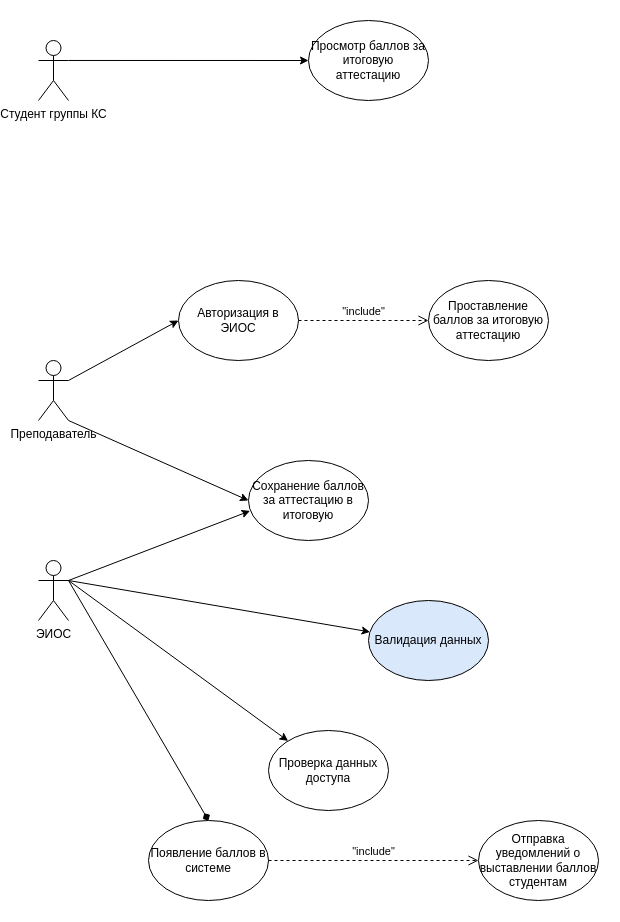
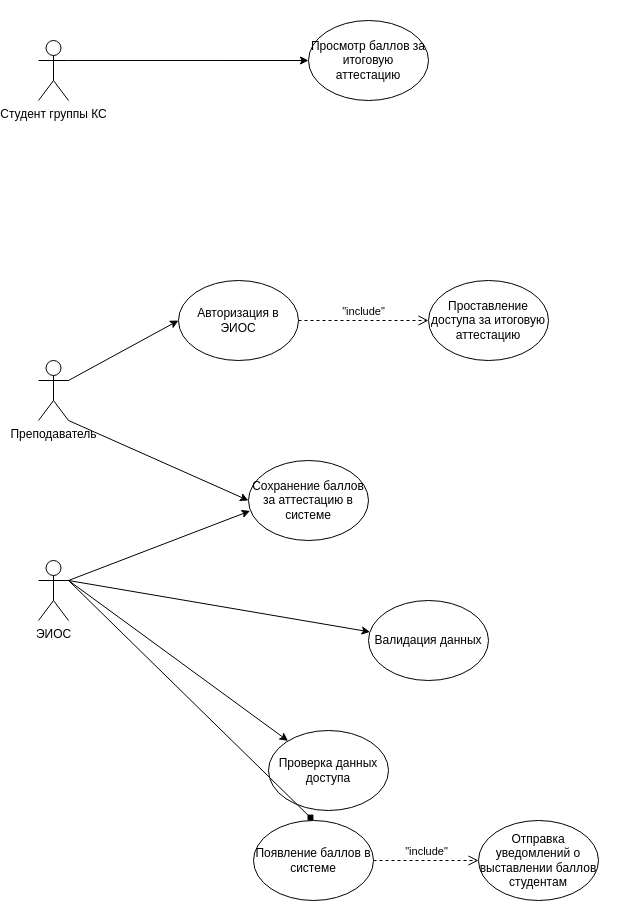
node "Проставление баллов за итоговую аттестацию": label "Проставление баллов за итоговую аттестацию" -> "Проставление доступа за итоговую аттестацию"
node "Сохранение баллов за аттестацию в итоговую": label "Сохранение баллов за аттестацию в итоговую" -> "Сохранение баллов за аттестацию в системе"
node "Валидация данных": fillcolor #dae8fc -> #ffffff
node "Появление баллов в системе": moved (209, 861) -> (314, 861)
